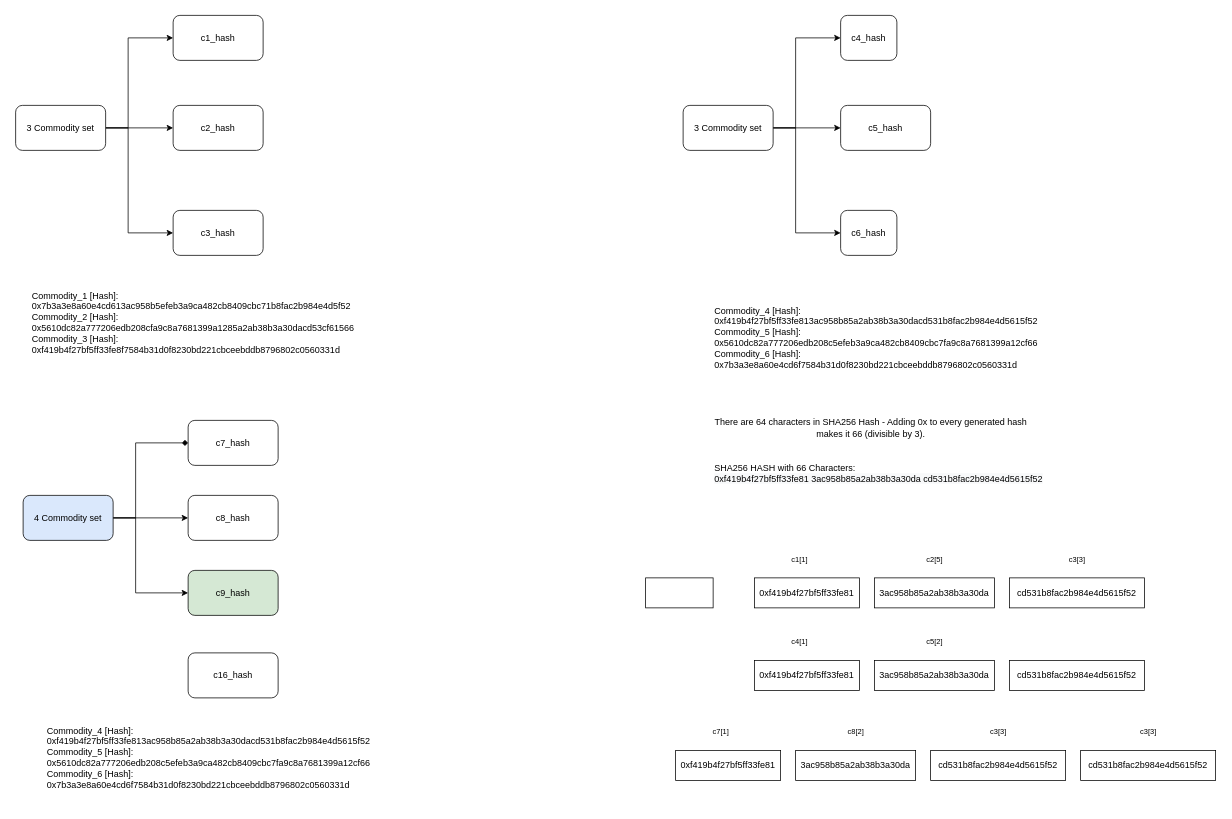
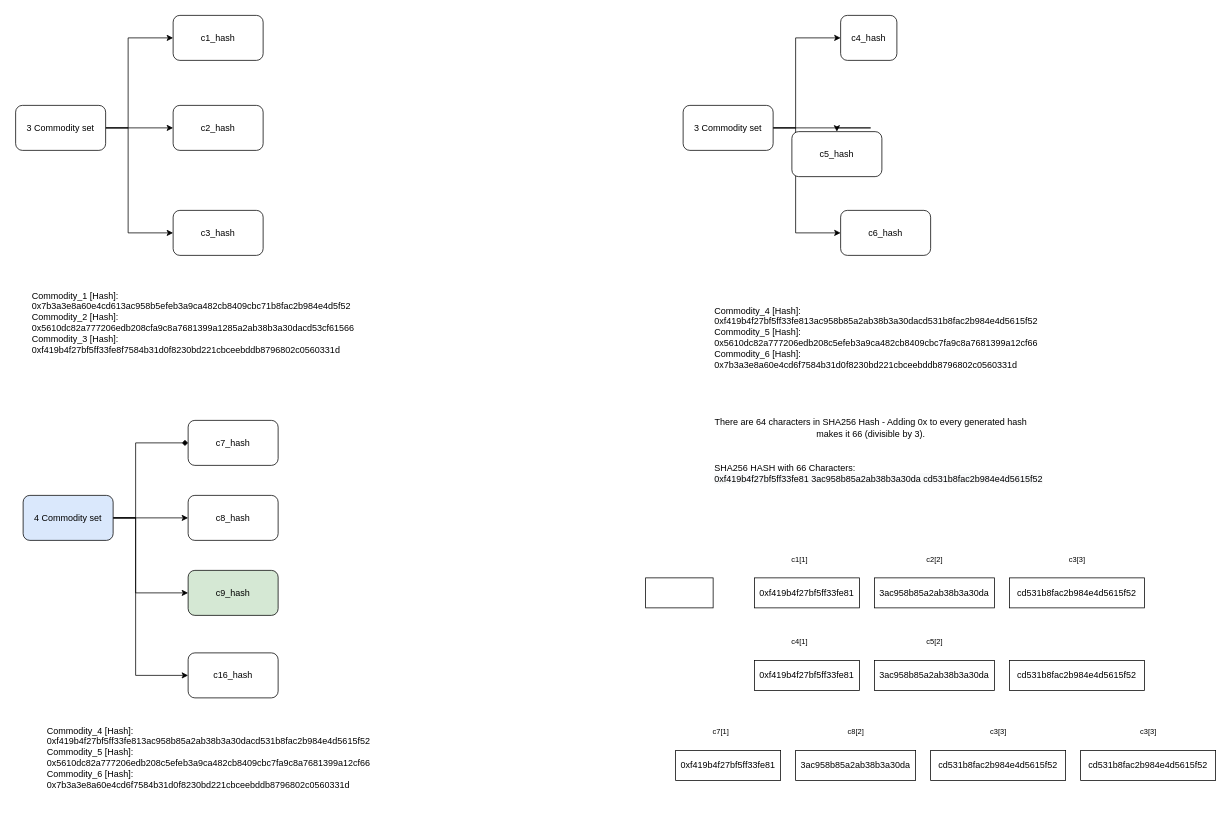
node "c5_hash": moved (885, 128) -> (837, 154)
node "c6_hash": size 56x45 -> 90x45
node "c2[5]": label "c2[5]" -> "c2[2]"
edge "4 Commodity set" -> "c16_hash": added
